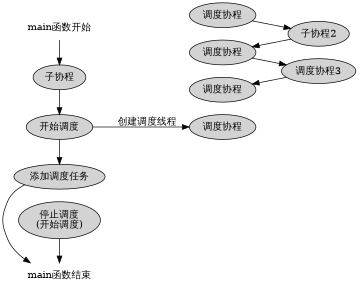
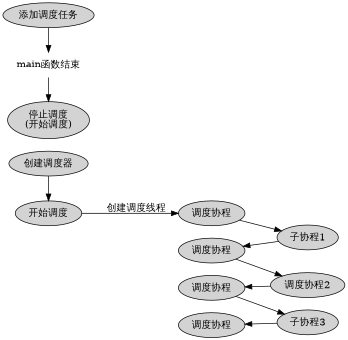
node "main函数开始": removed
node "子协程2": label "子协程2" -> "调度协程2"
node "调度协程3": label "调度协程3" -> "子协程3"
node "子协程": label "子协程" -> "创建调度器"
edge "开始调度" -> "添加调度任务": removed
node "子协程1": added
edge "停止调度" -> "main函数结束": reversed
